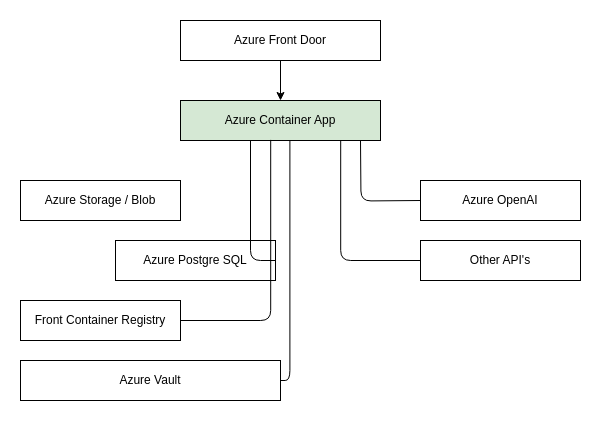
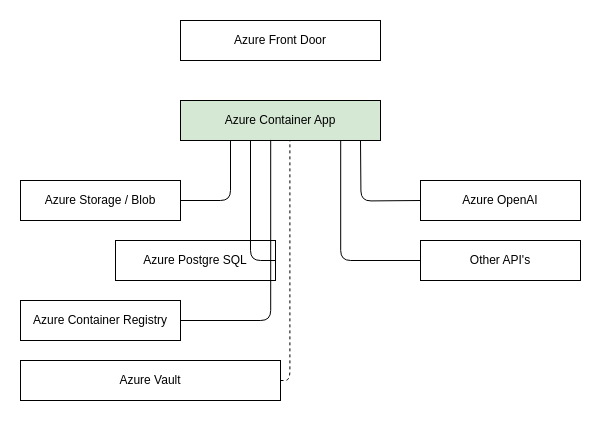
edge "Azure Front Door" -> "Azure Container App": removed
edge "Azure Container App" -- "Azure Storage / Blob": added
edge "Azure Container App" -- "Azure Vault": style solid -> dashed
node "Front Container Registry": label "Front Container Registry" -> "Azure Container Registry"
